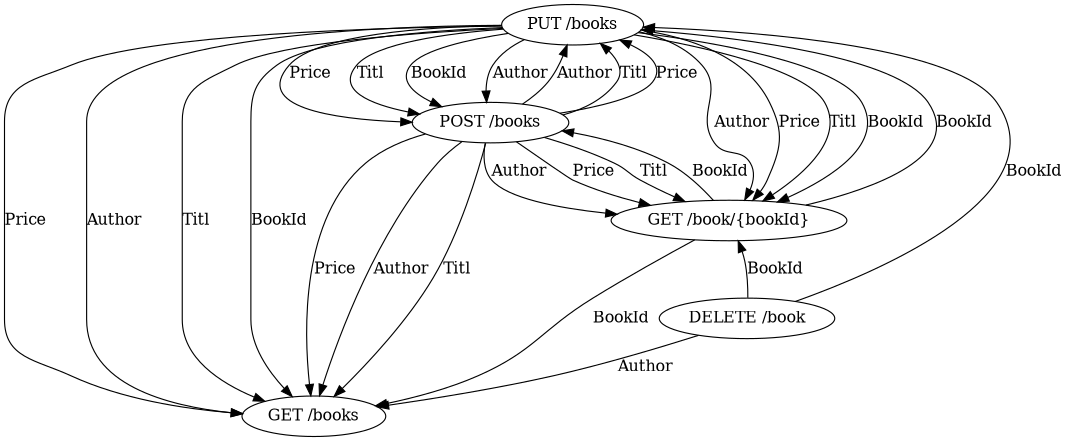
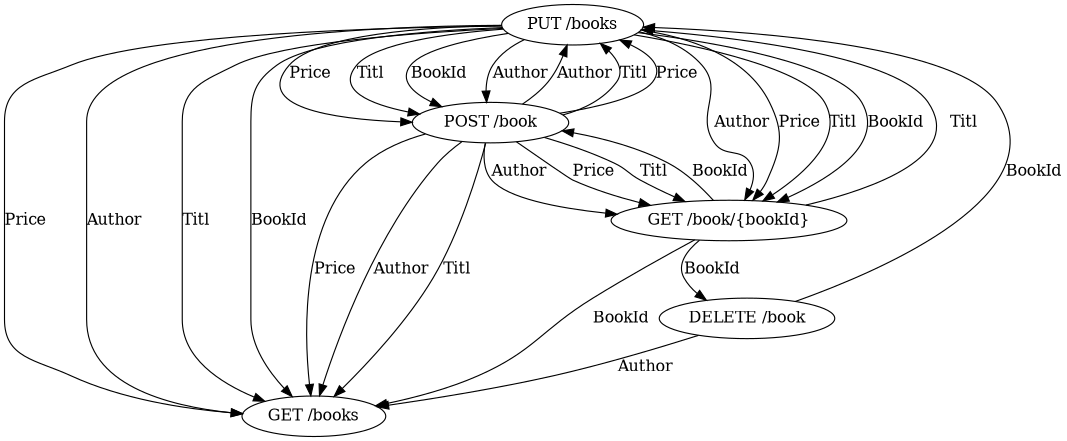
node "POST /books": label "POST /books" -> "POST /book"
edge "GET /book/{bookId}" -> "PUT /books": label "BookId" -> "Titl"
edge "DELETE /book" -> "GET /book/{bookId}": reversed
